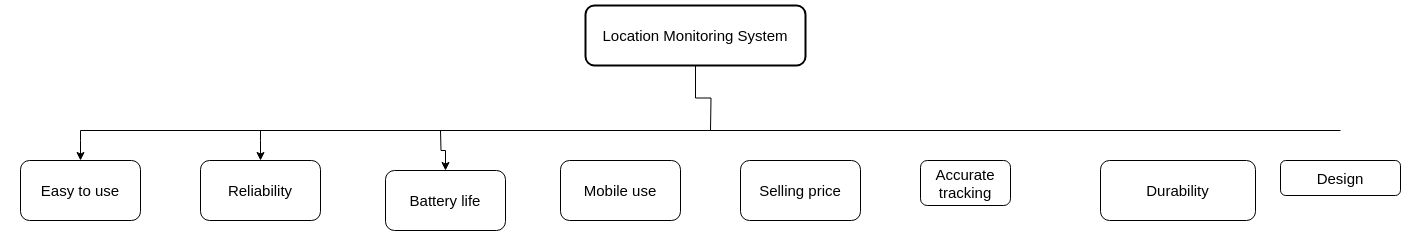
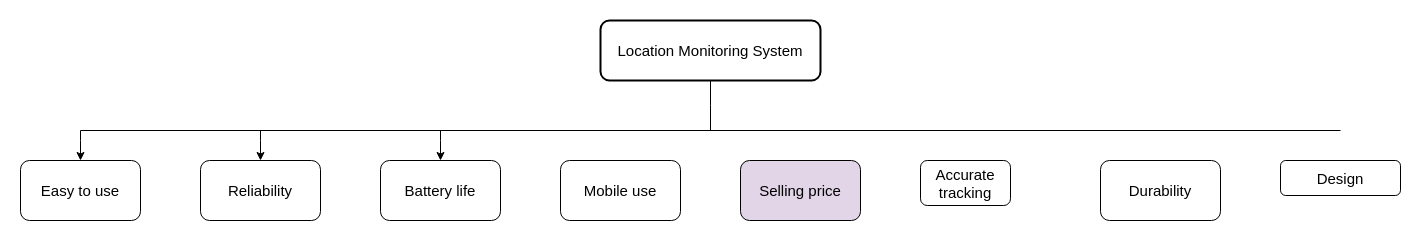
node "Location Monitoring System": moved (696, 36) -> (711, 51)
node "Selling price": fillcolor #ffffff -> #e1d5e7
node "Durability": size 155x60 -> 120x60
node "Battery life": moved (446, 201) -> (441, 191)
